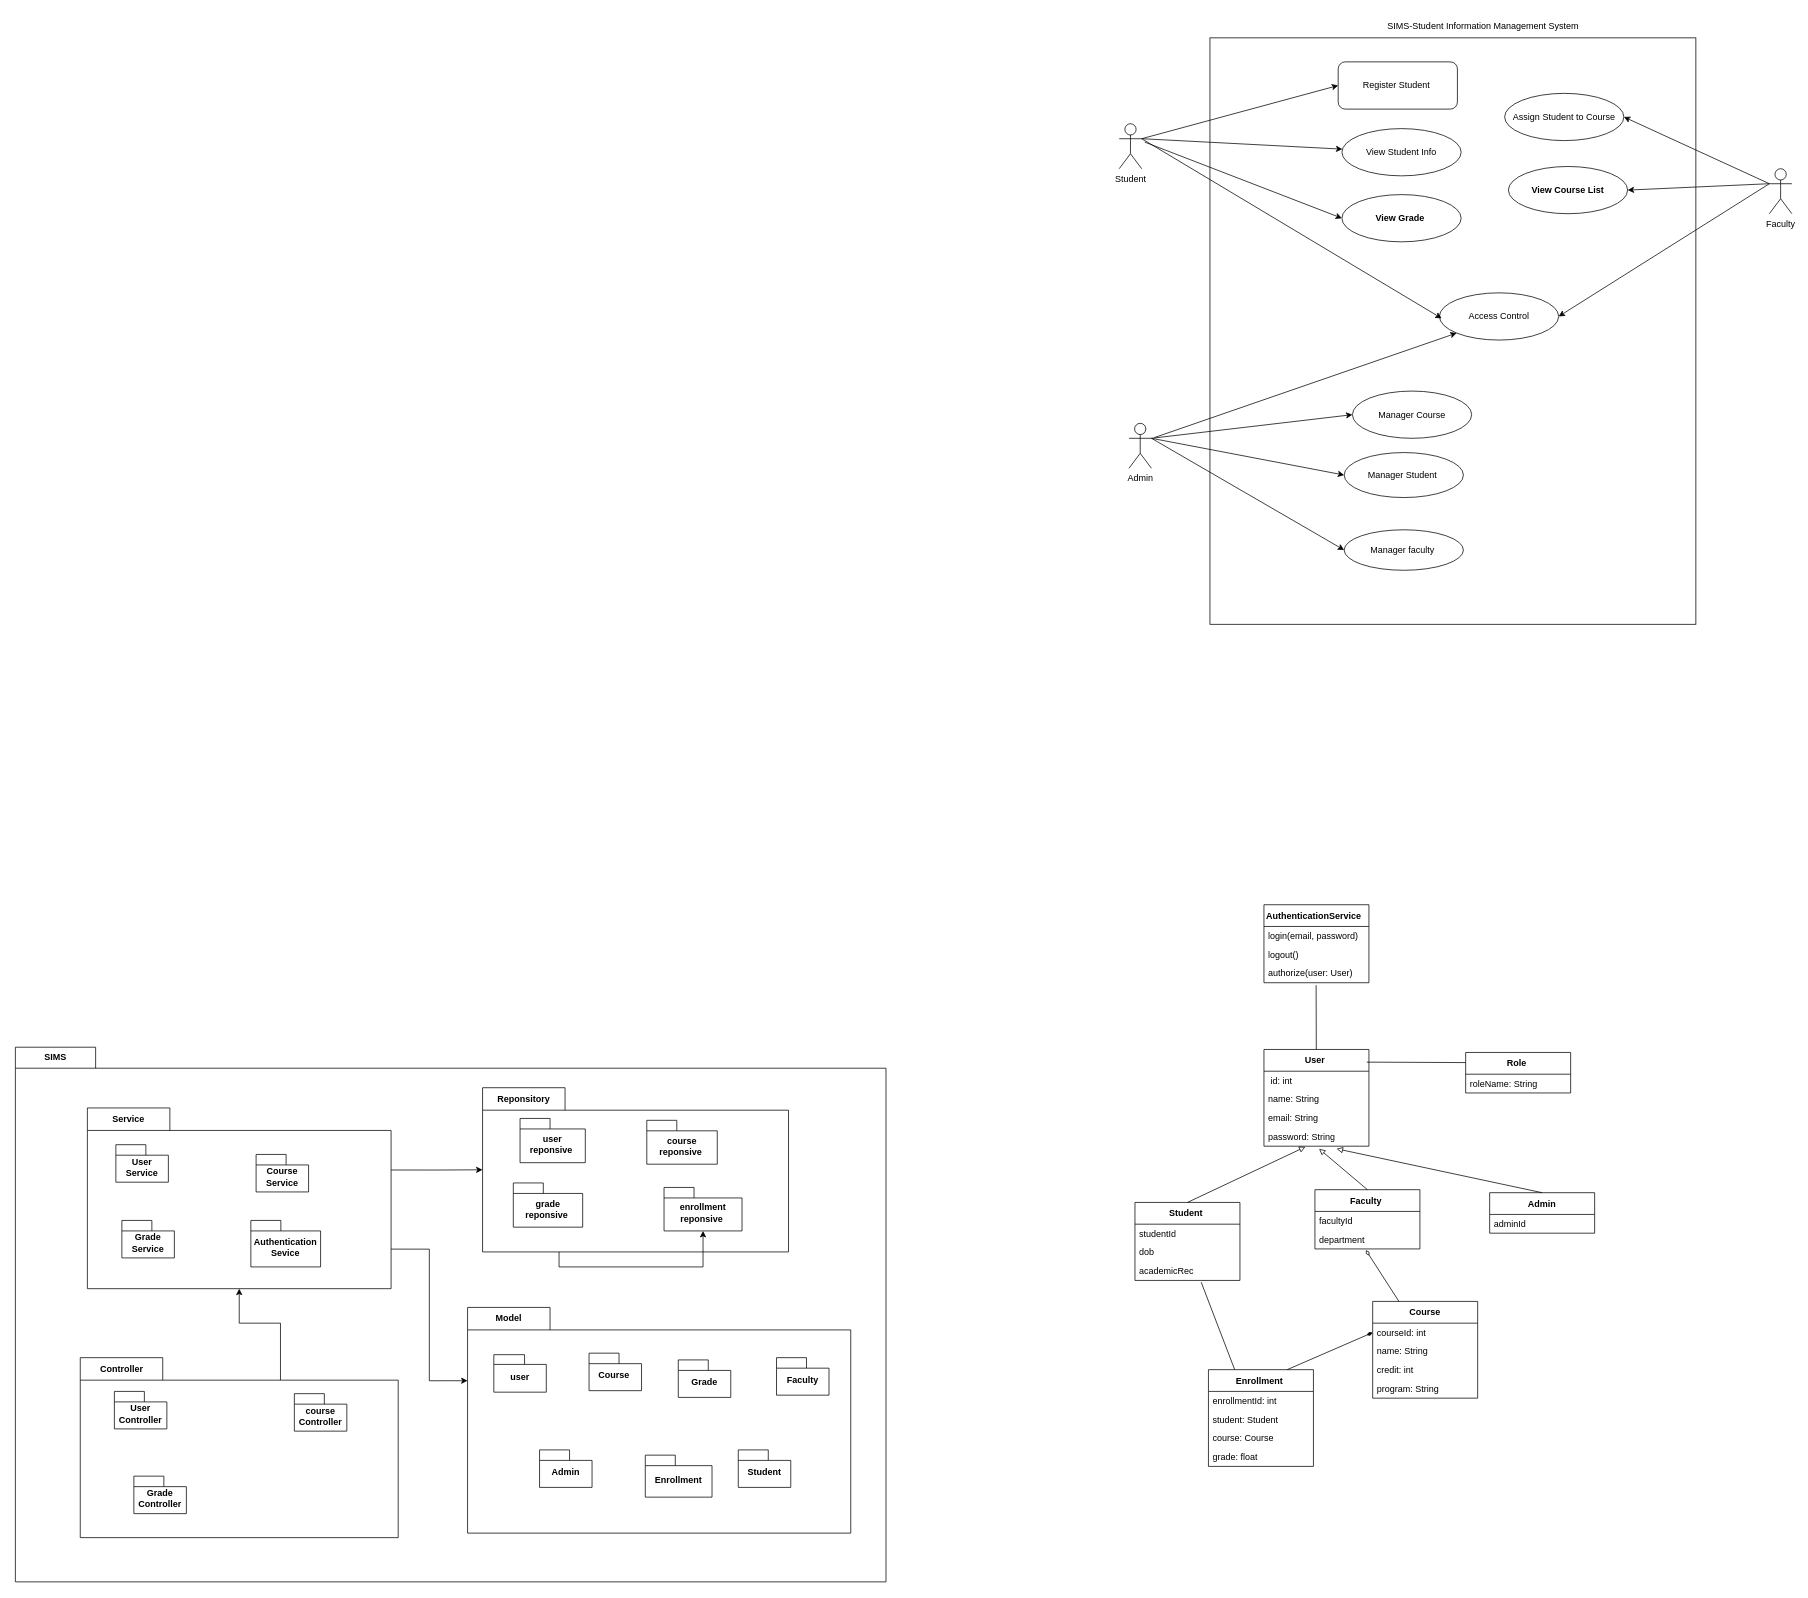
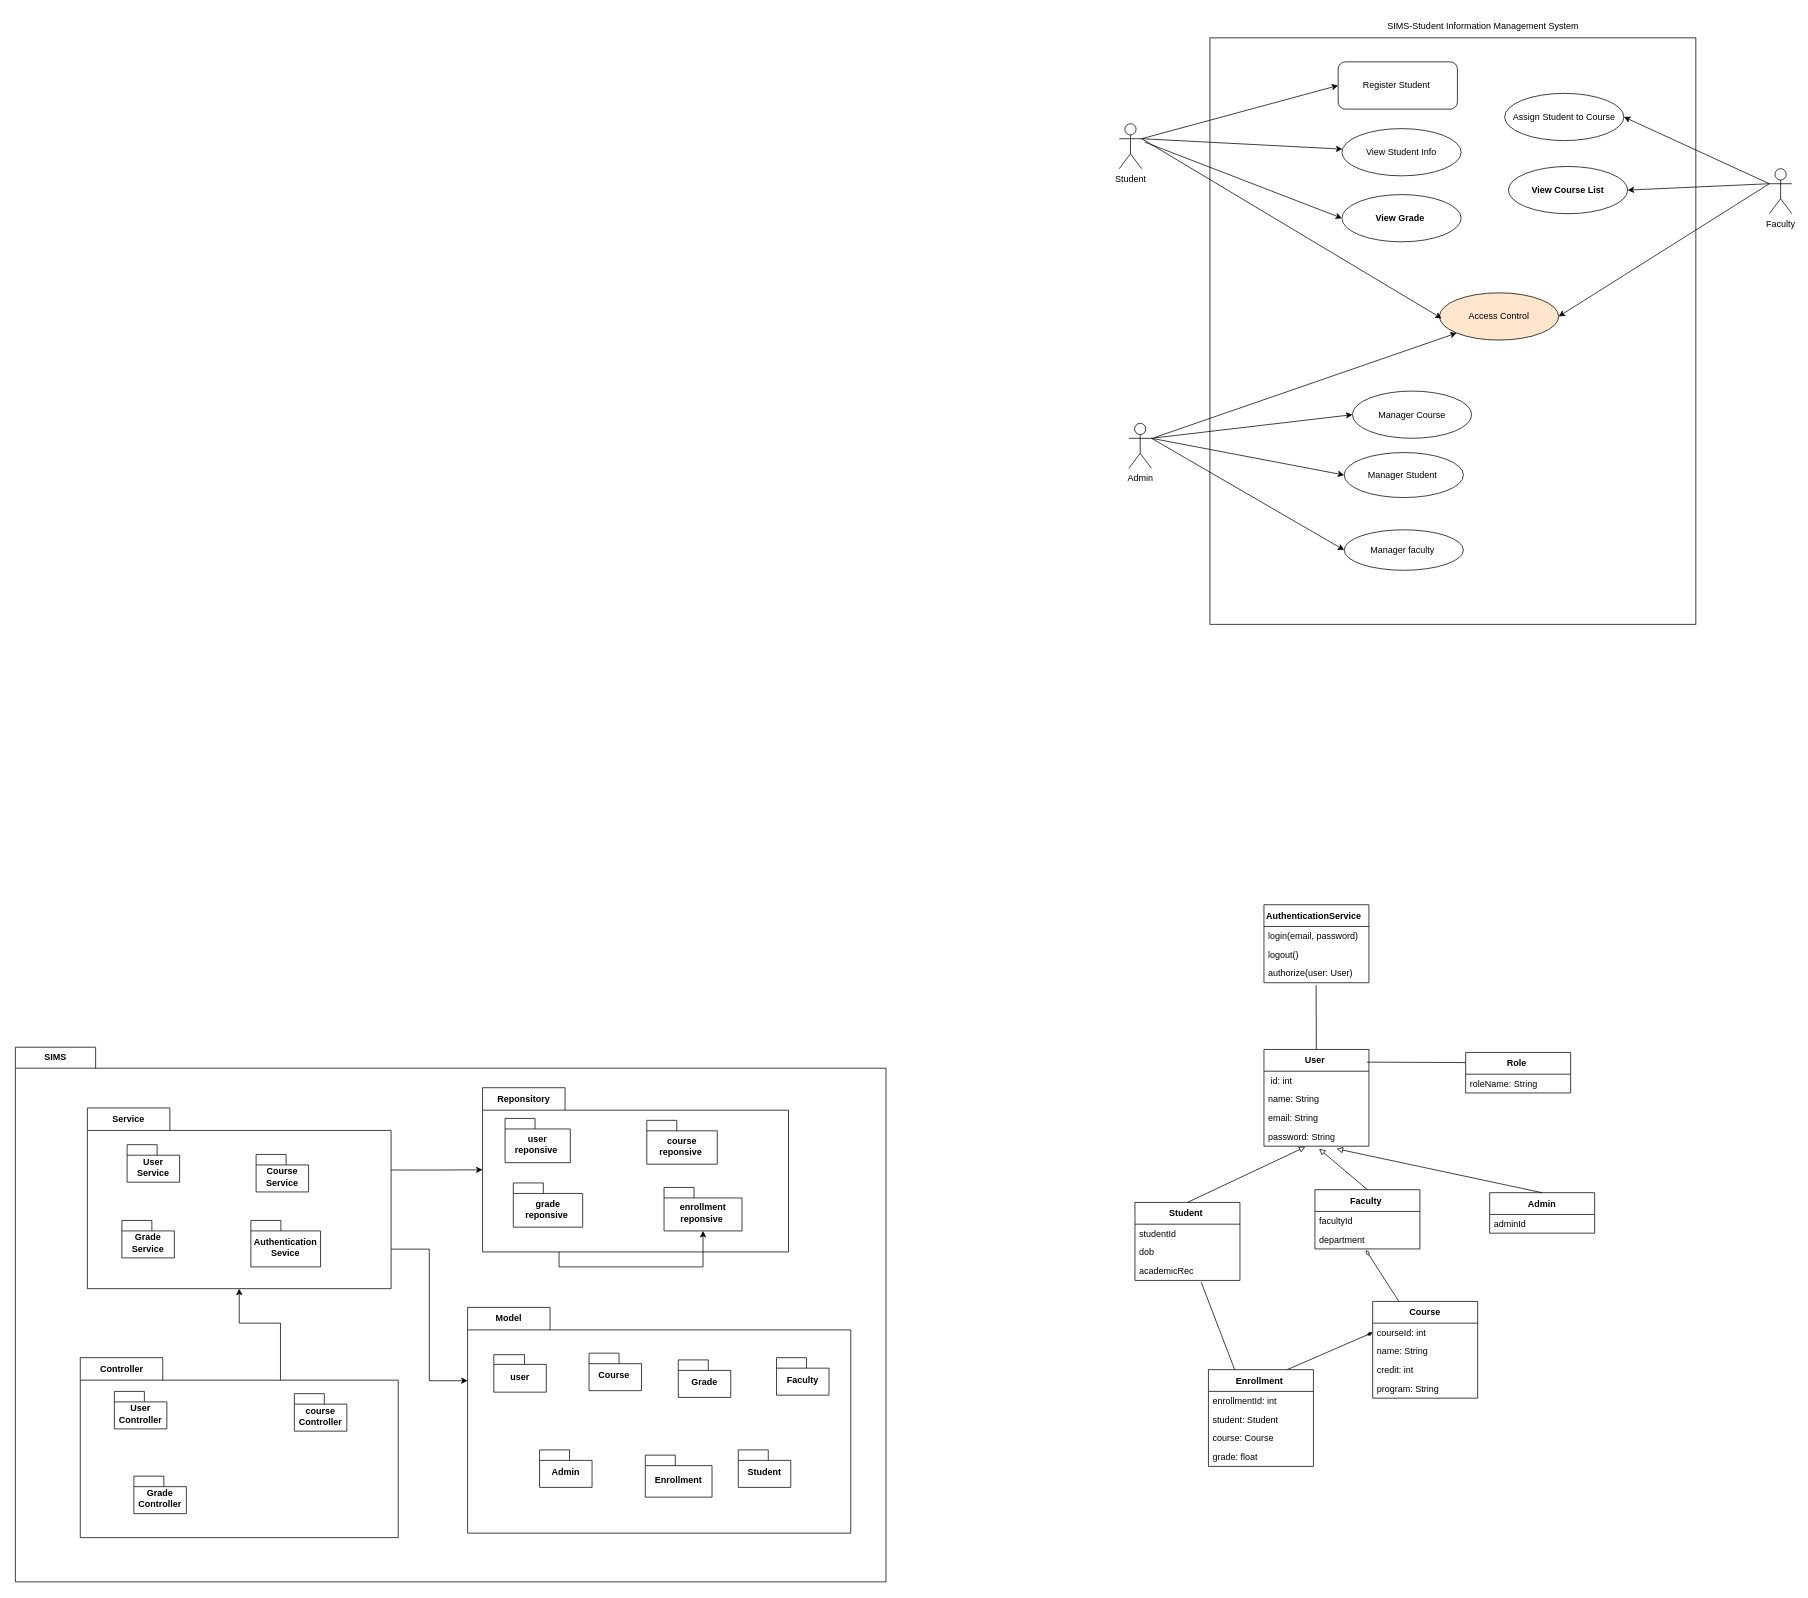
node "Access Control": fillcolor #ffffff -> #ffe6cc
node "user reponsive": moved (553, 1141) -> (538, 1141)
node "User Service": moved (142, 1164) -> (153, 1164)
